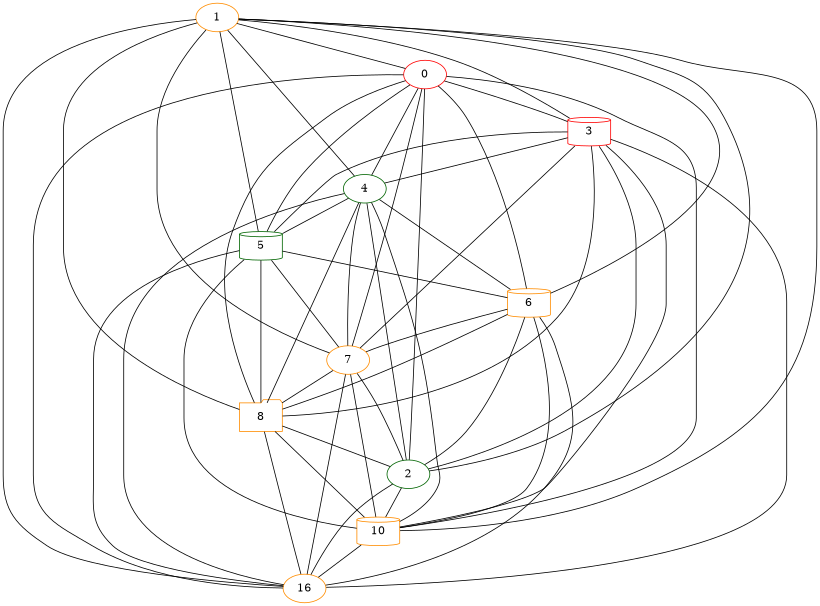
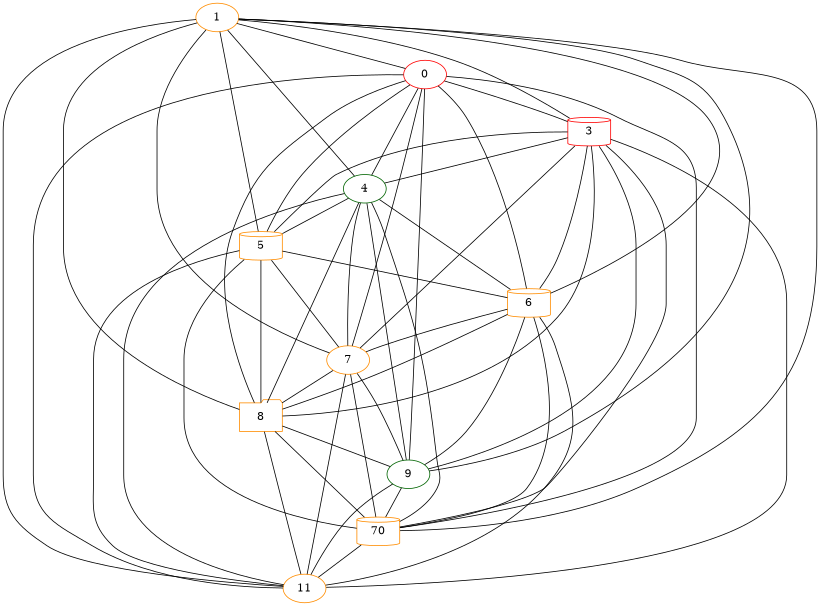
edge "3" -- "6": added
node "5": color darkgreen -> darkorange
node "2": label "2" -> "9"
node "10": label "10" -> "70"
node "16": label "16" -> "11"
